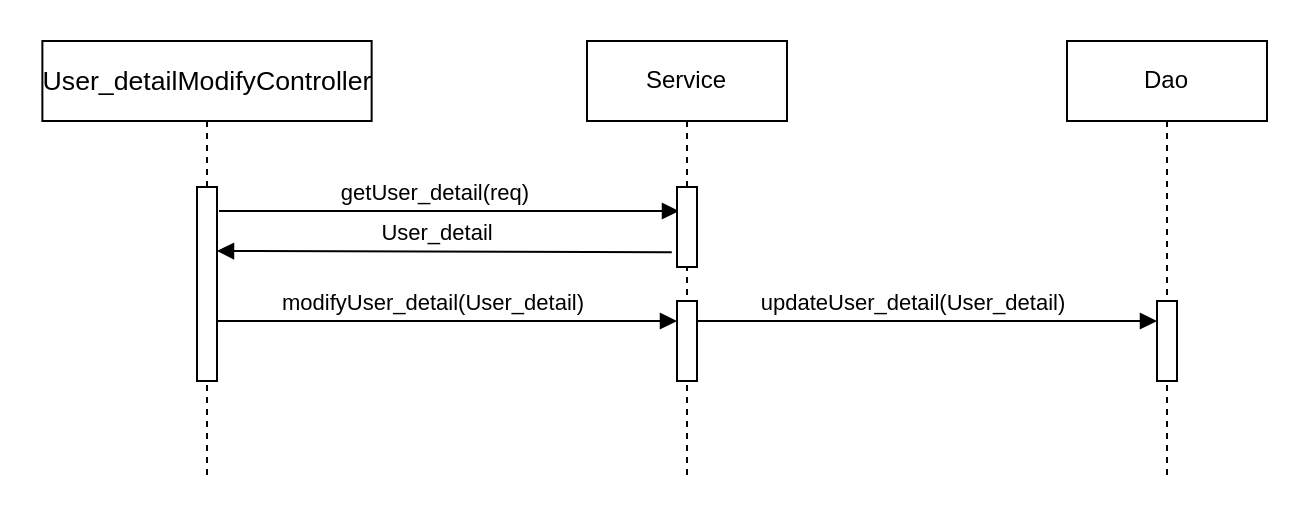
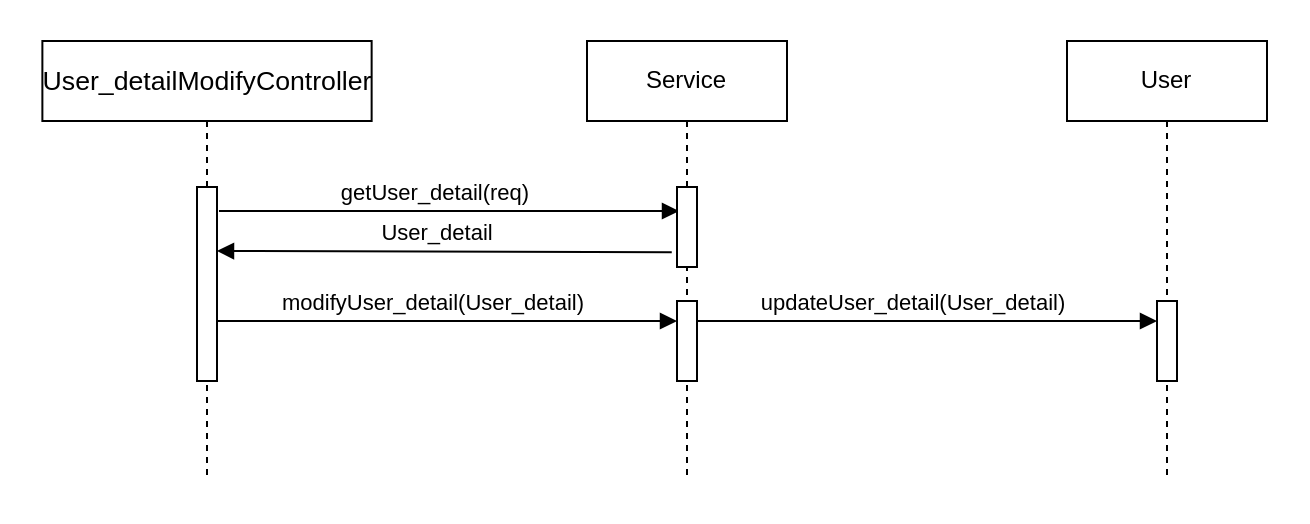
node "Dao": label "Dao" -> "User"
